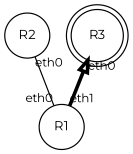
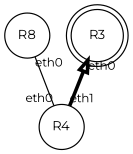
node "R2": label "R2" -> "R8"
node "R1": label "R1" -> "R4"
